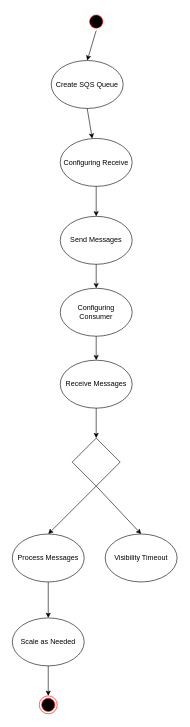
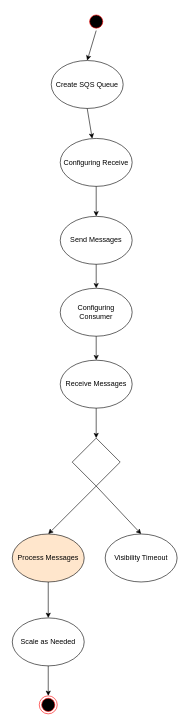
node "Process Messages": fillcolor #ffffff -> #ffe6cc
